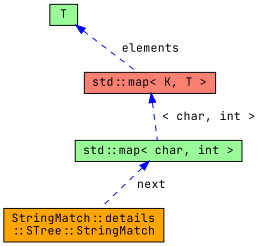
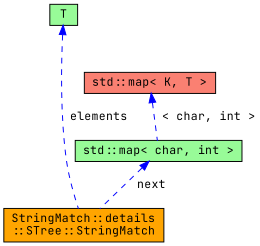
edge "std::map< K, T >" -> "T": now "StringMatch::details ::STree::StringMatch" -> "T"
